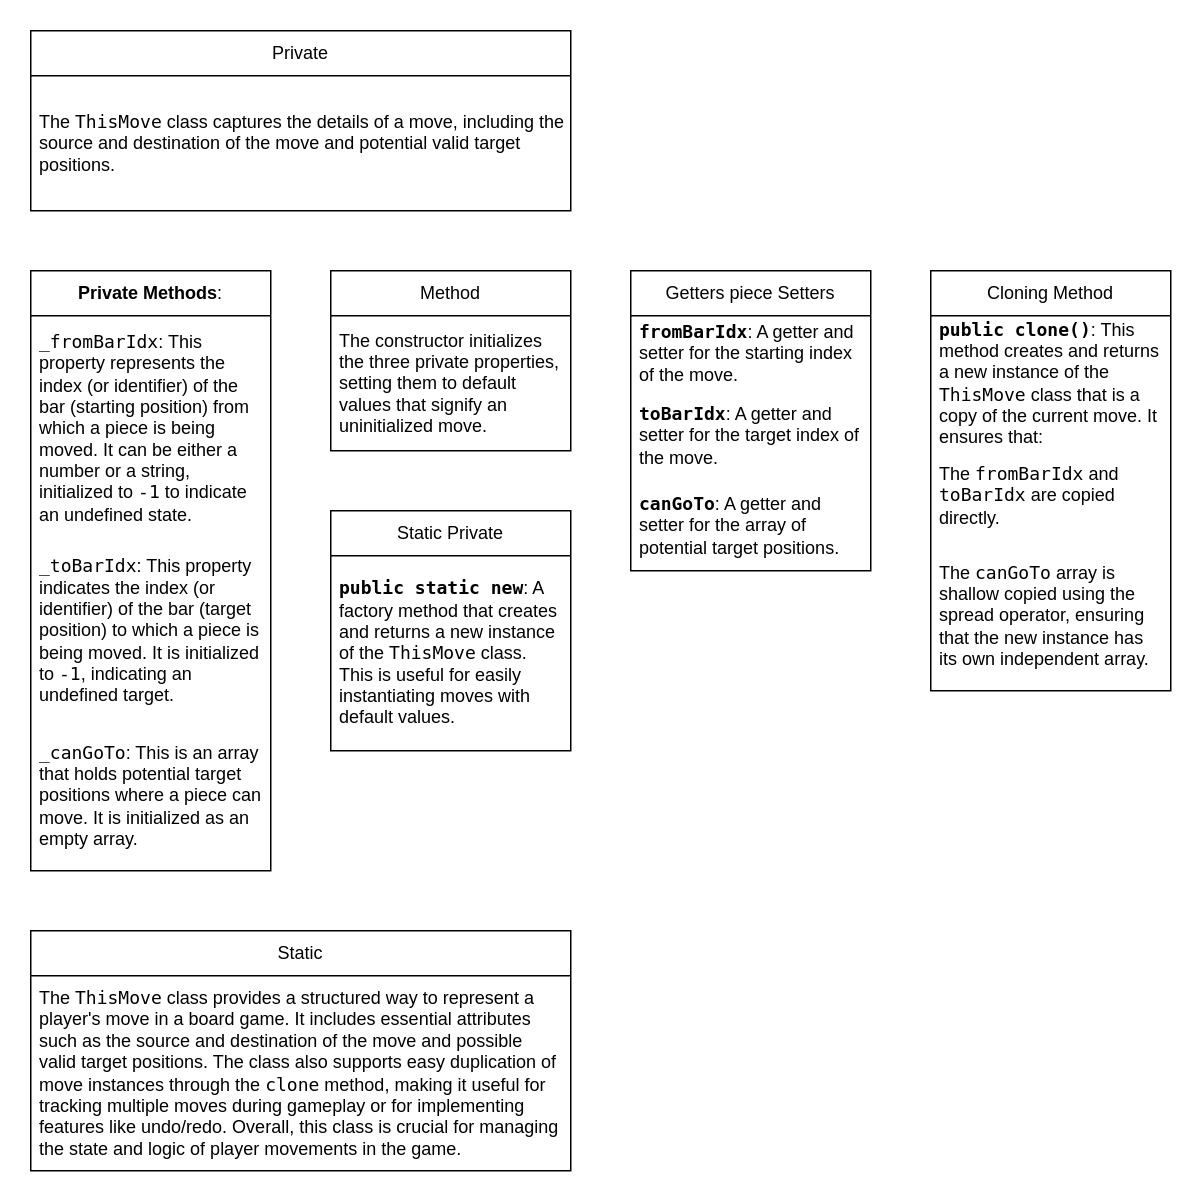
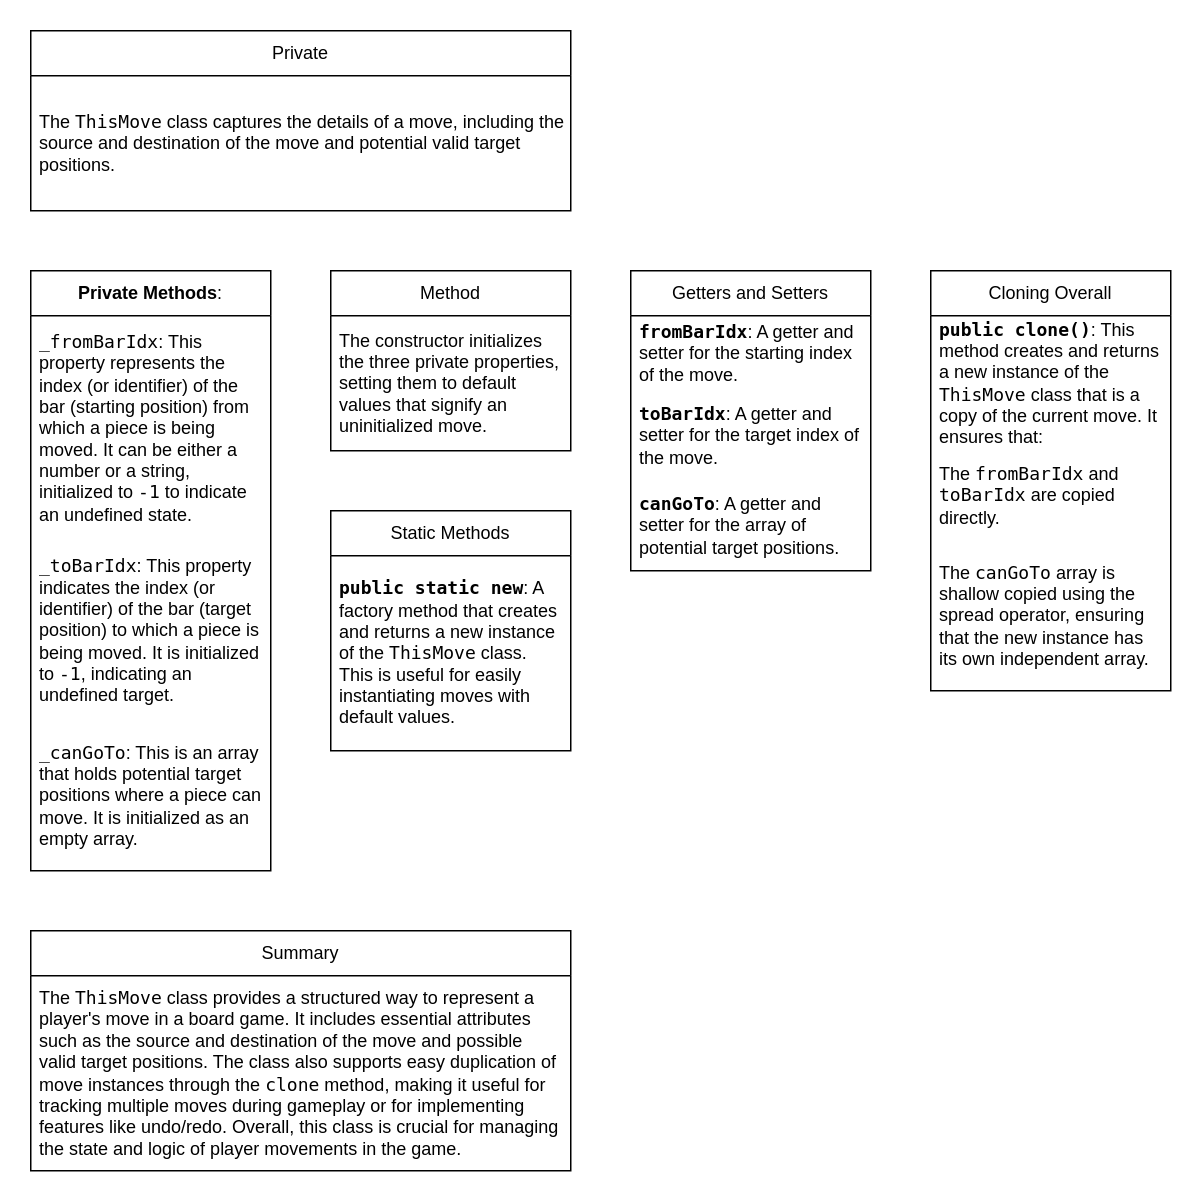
node "Getters piece Setters": label "Getters piece Setters" -> "Getters and Setters"
node "Cloning Method": label "Cloning Method" -> "Cloning Overall"
node "Static Private": label "Static Private" -> "Static Methods"
node "Static": label "Static" -> "Summary"
